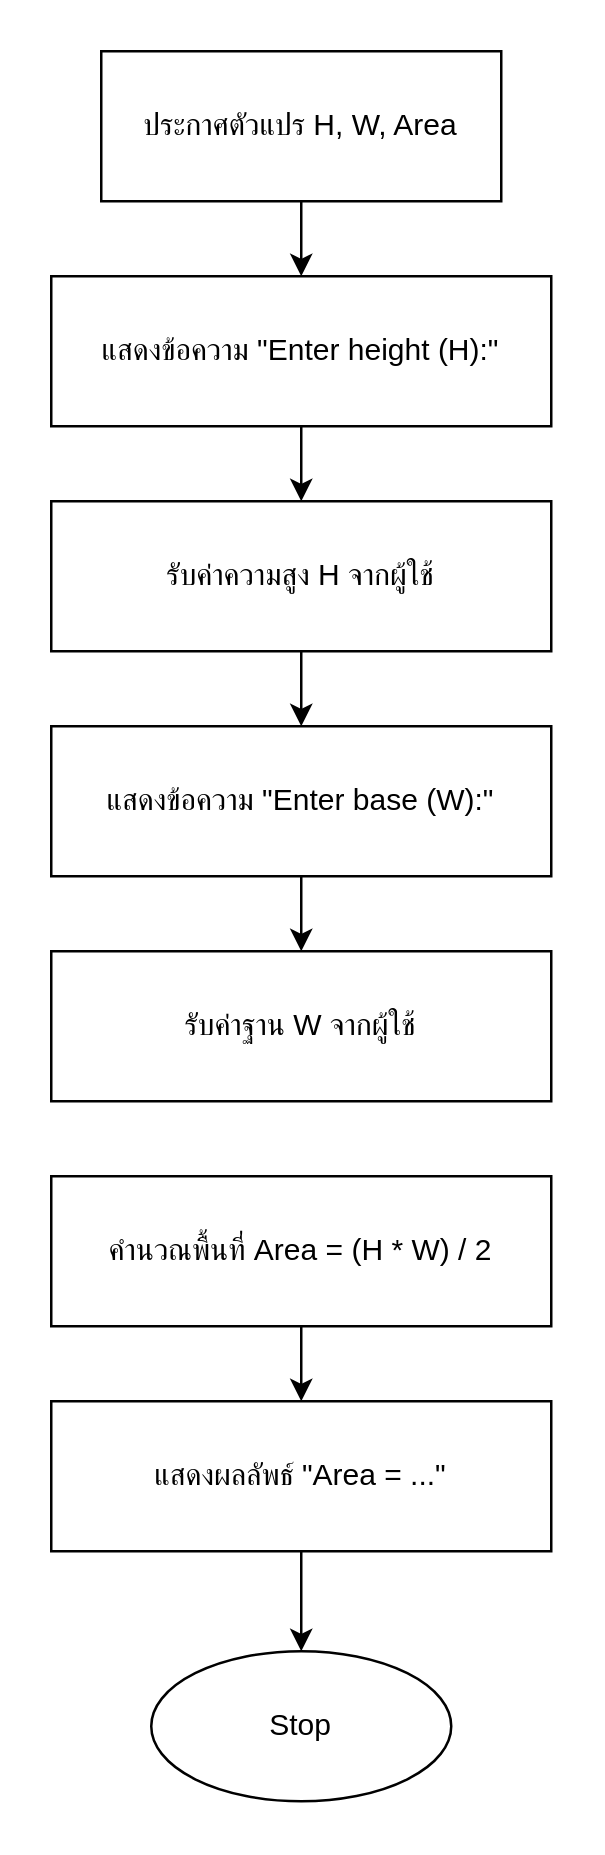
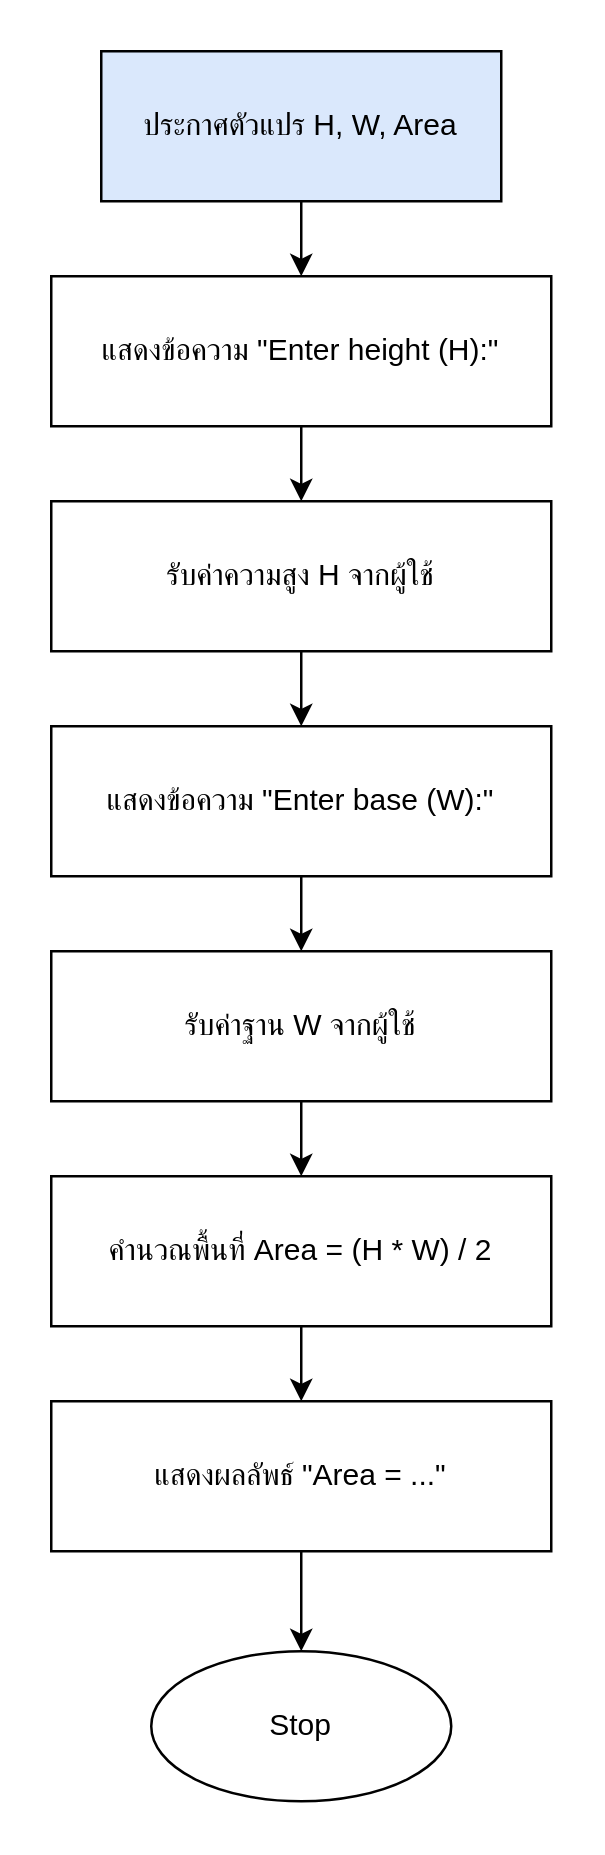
node "ประกาศตัวแปร H, W, Area": fillcolor #ffffff -> #dae8fc
edge "รับค่าฐาน W จากผู้ใช้" -> "คำนวณพื้นที่ Area = (H * W) / 2": added
